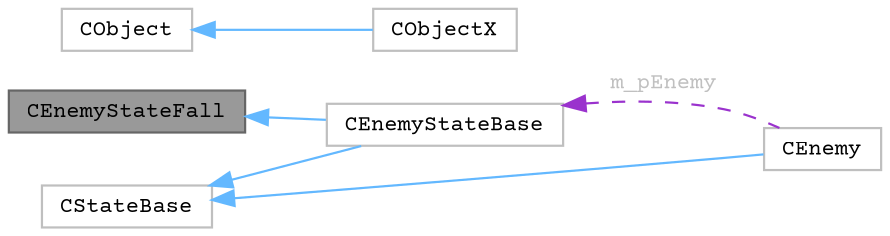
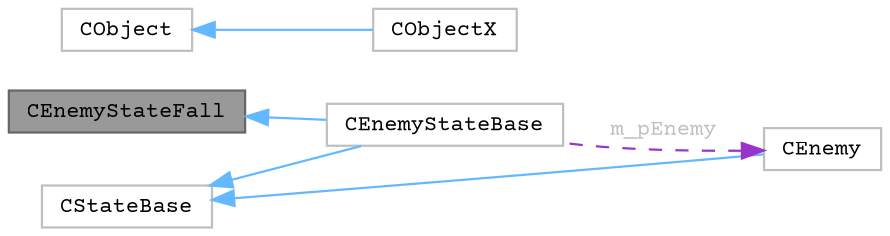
edge "CEnemy" -> "CEnemyStateBase": reversed
